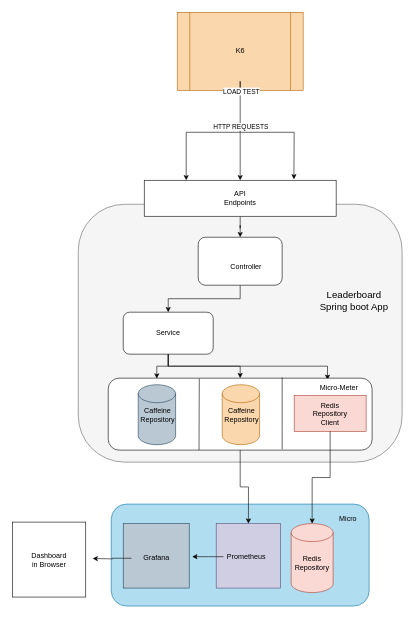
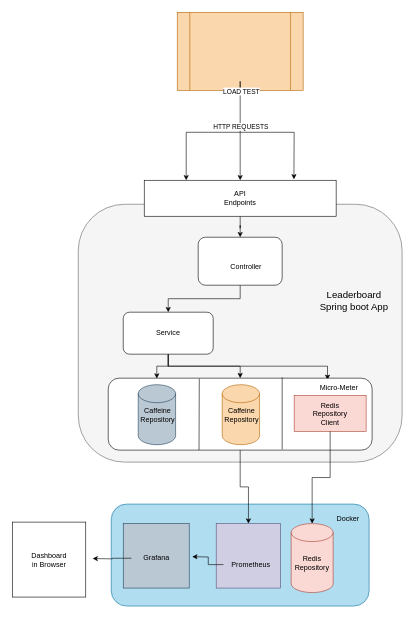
node "K6": removed
node "Micro": label "Micro" -> "Docker"
node "Prometheus": size 45x23 -> 54x39
